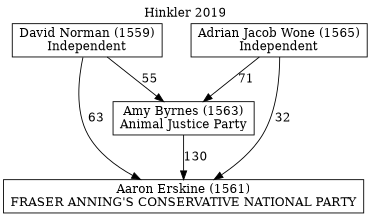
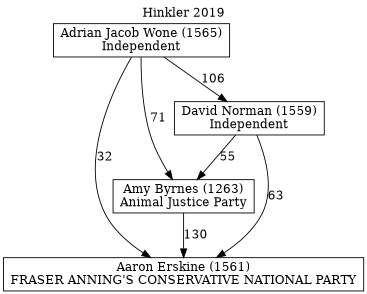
edge "Adrian Jacob Wone (1565) Independent" -> "David Norman (1559) Independent": added, label "106"
node "Amy Byrnes (1563) Animal Justice Party": label "Amy Byrnes (1563) Animal Justice Party" -> "Amy Byrnes (1263) Animal Justice Party"
